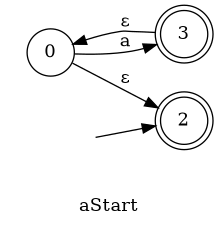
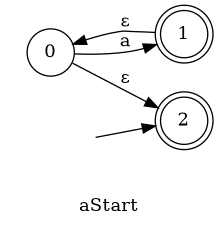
node "3": label "3" -> "1"
